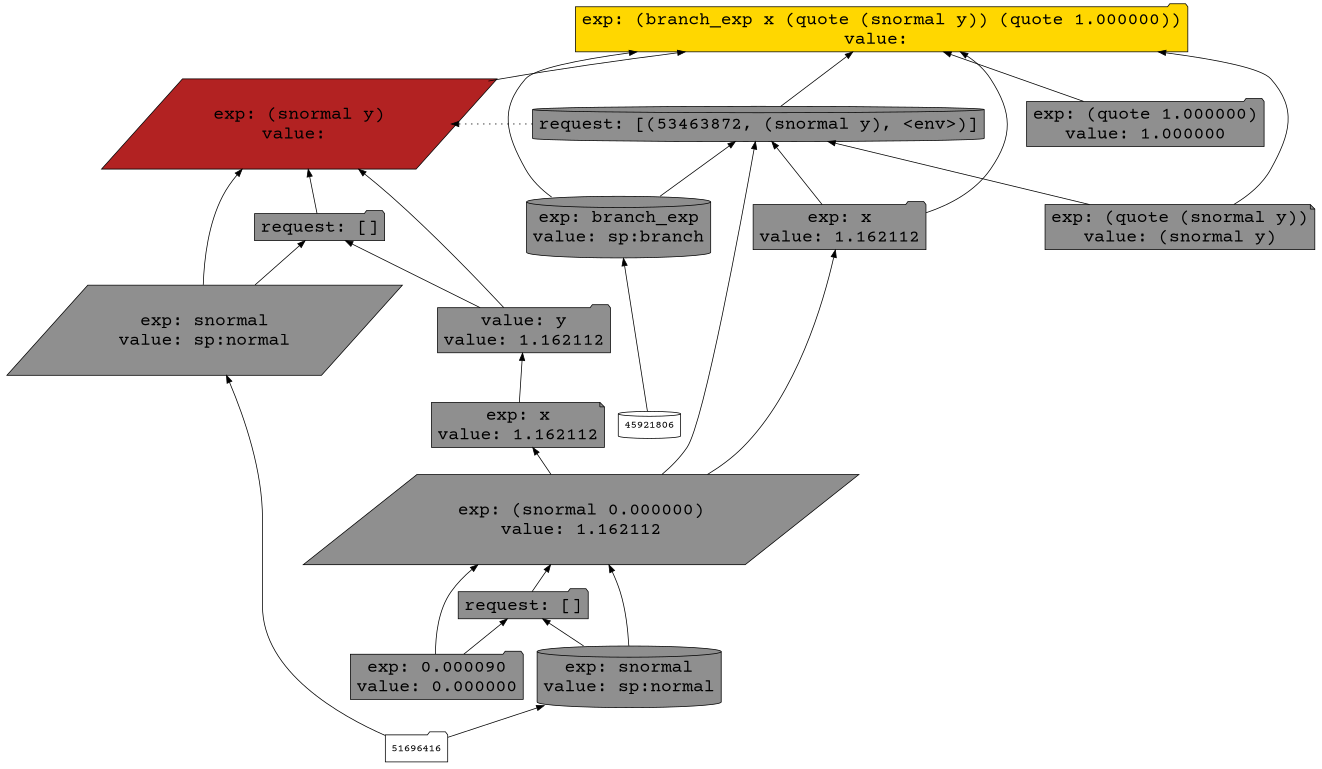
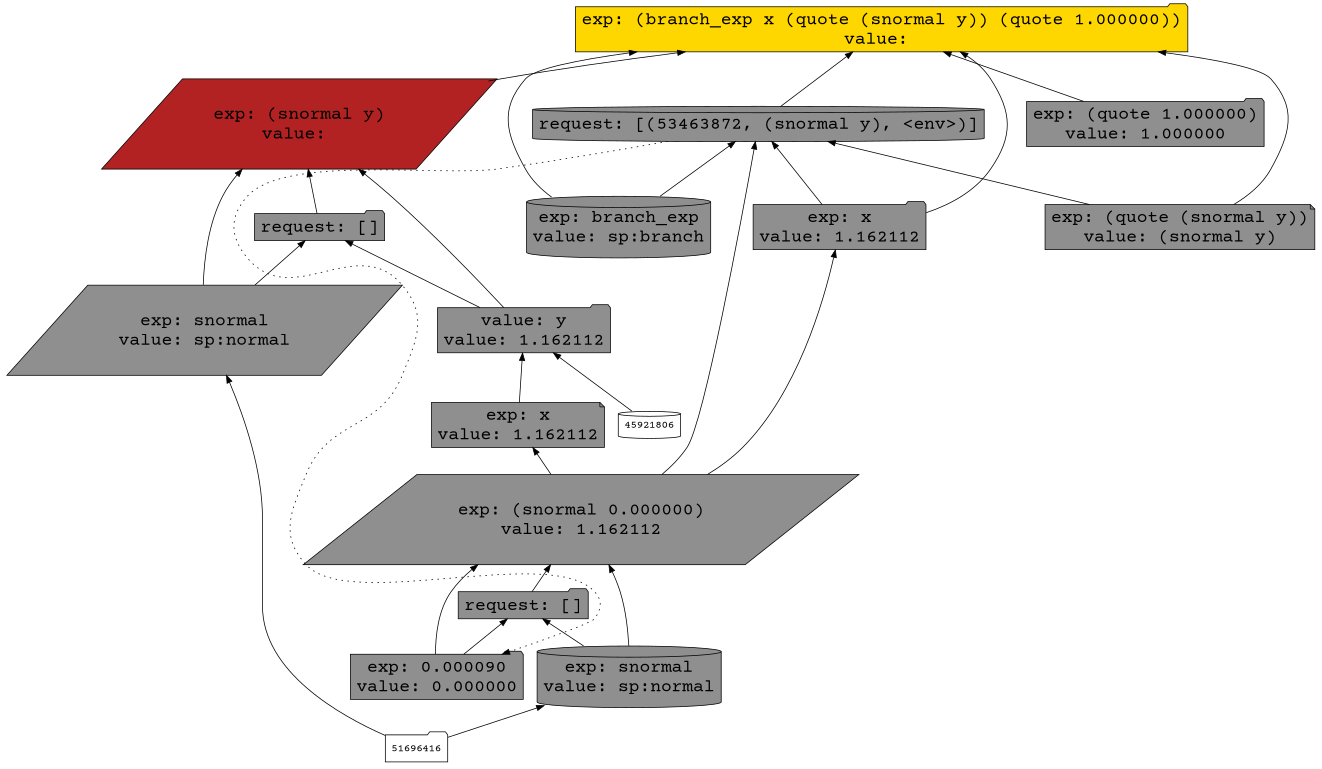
edge "request: [(53463872, (snormal y), <env>)]" -> "exp: (snormal y) value:": now "request: [(53463872, (snormal y), <env>)]" -> "exp: 0.000090 value: 0.000000"
edge "45921806" -> "exp: branch_exp value: sp:branch": now "45921806" -> "value: y value: 1.162112"
